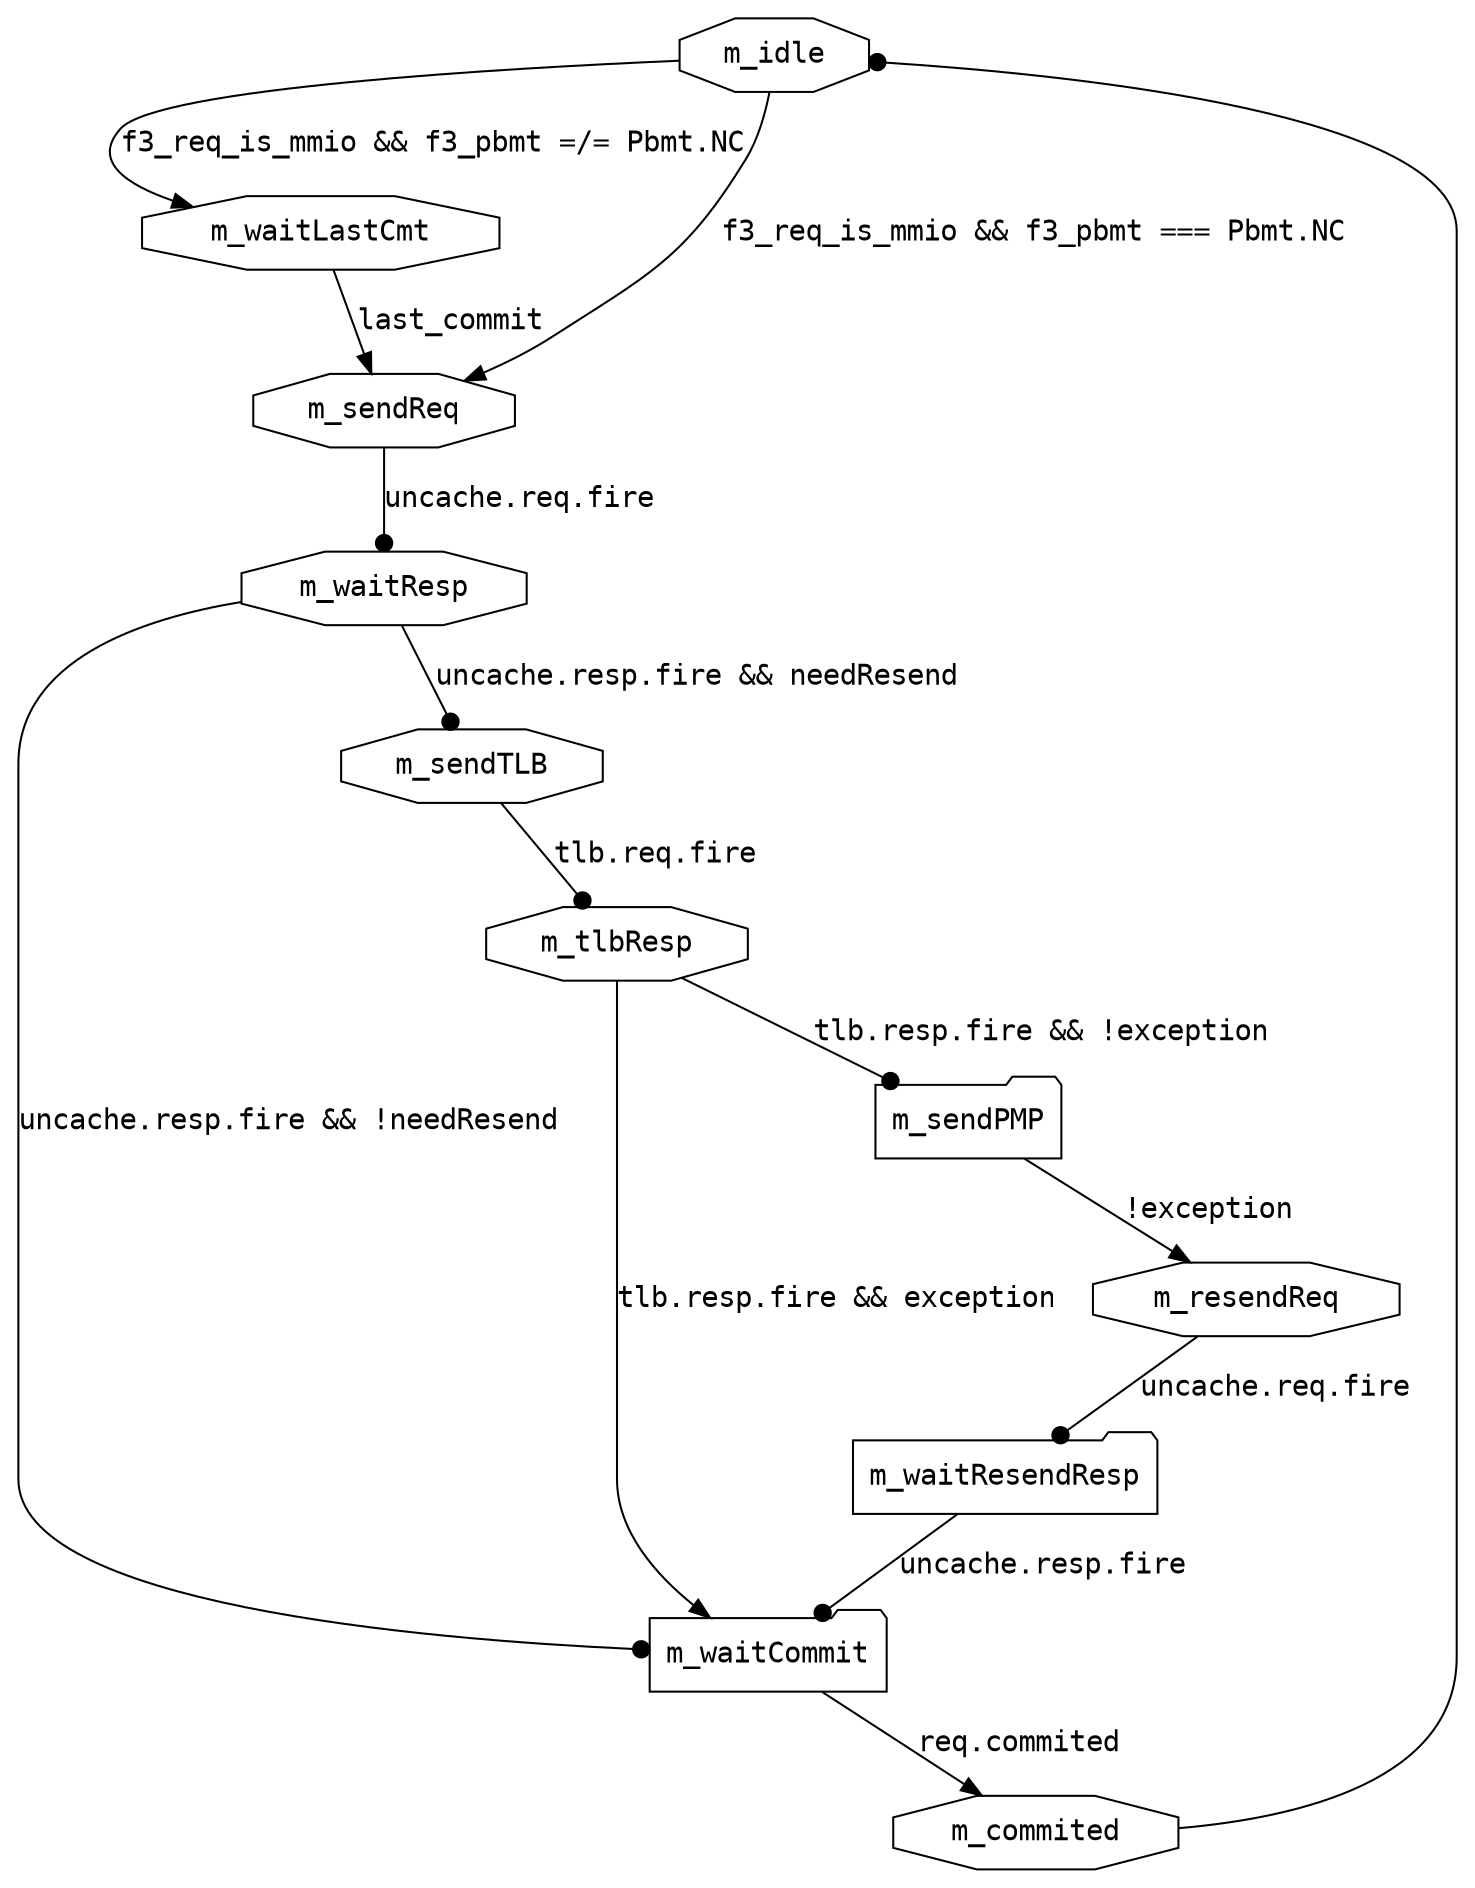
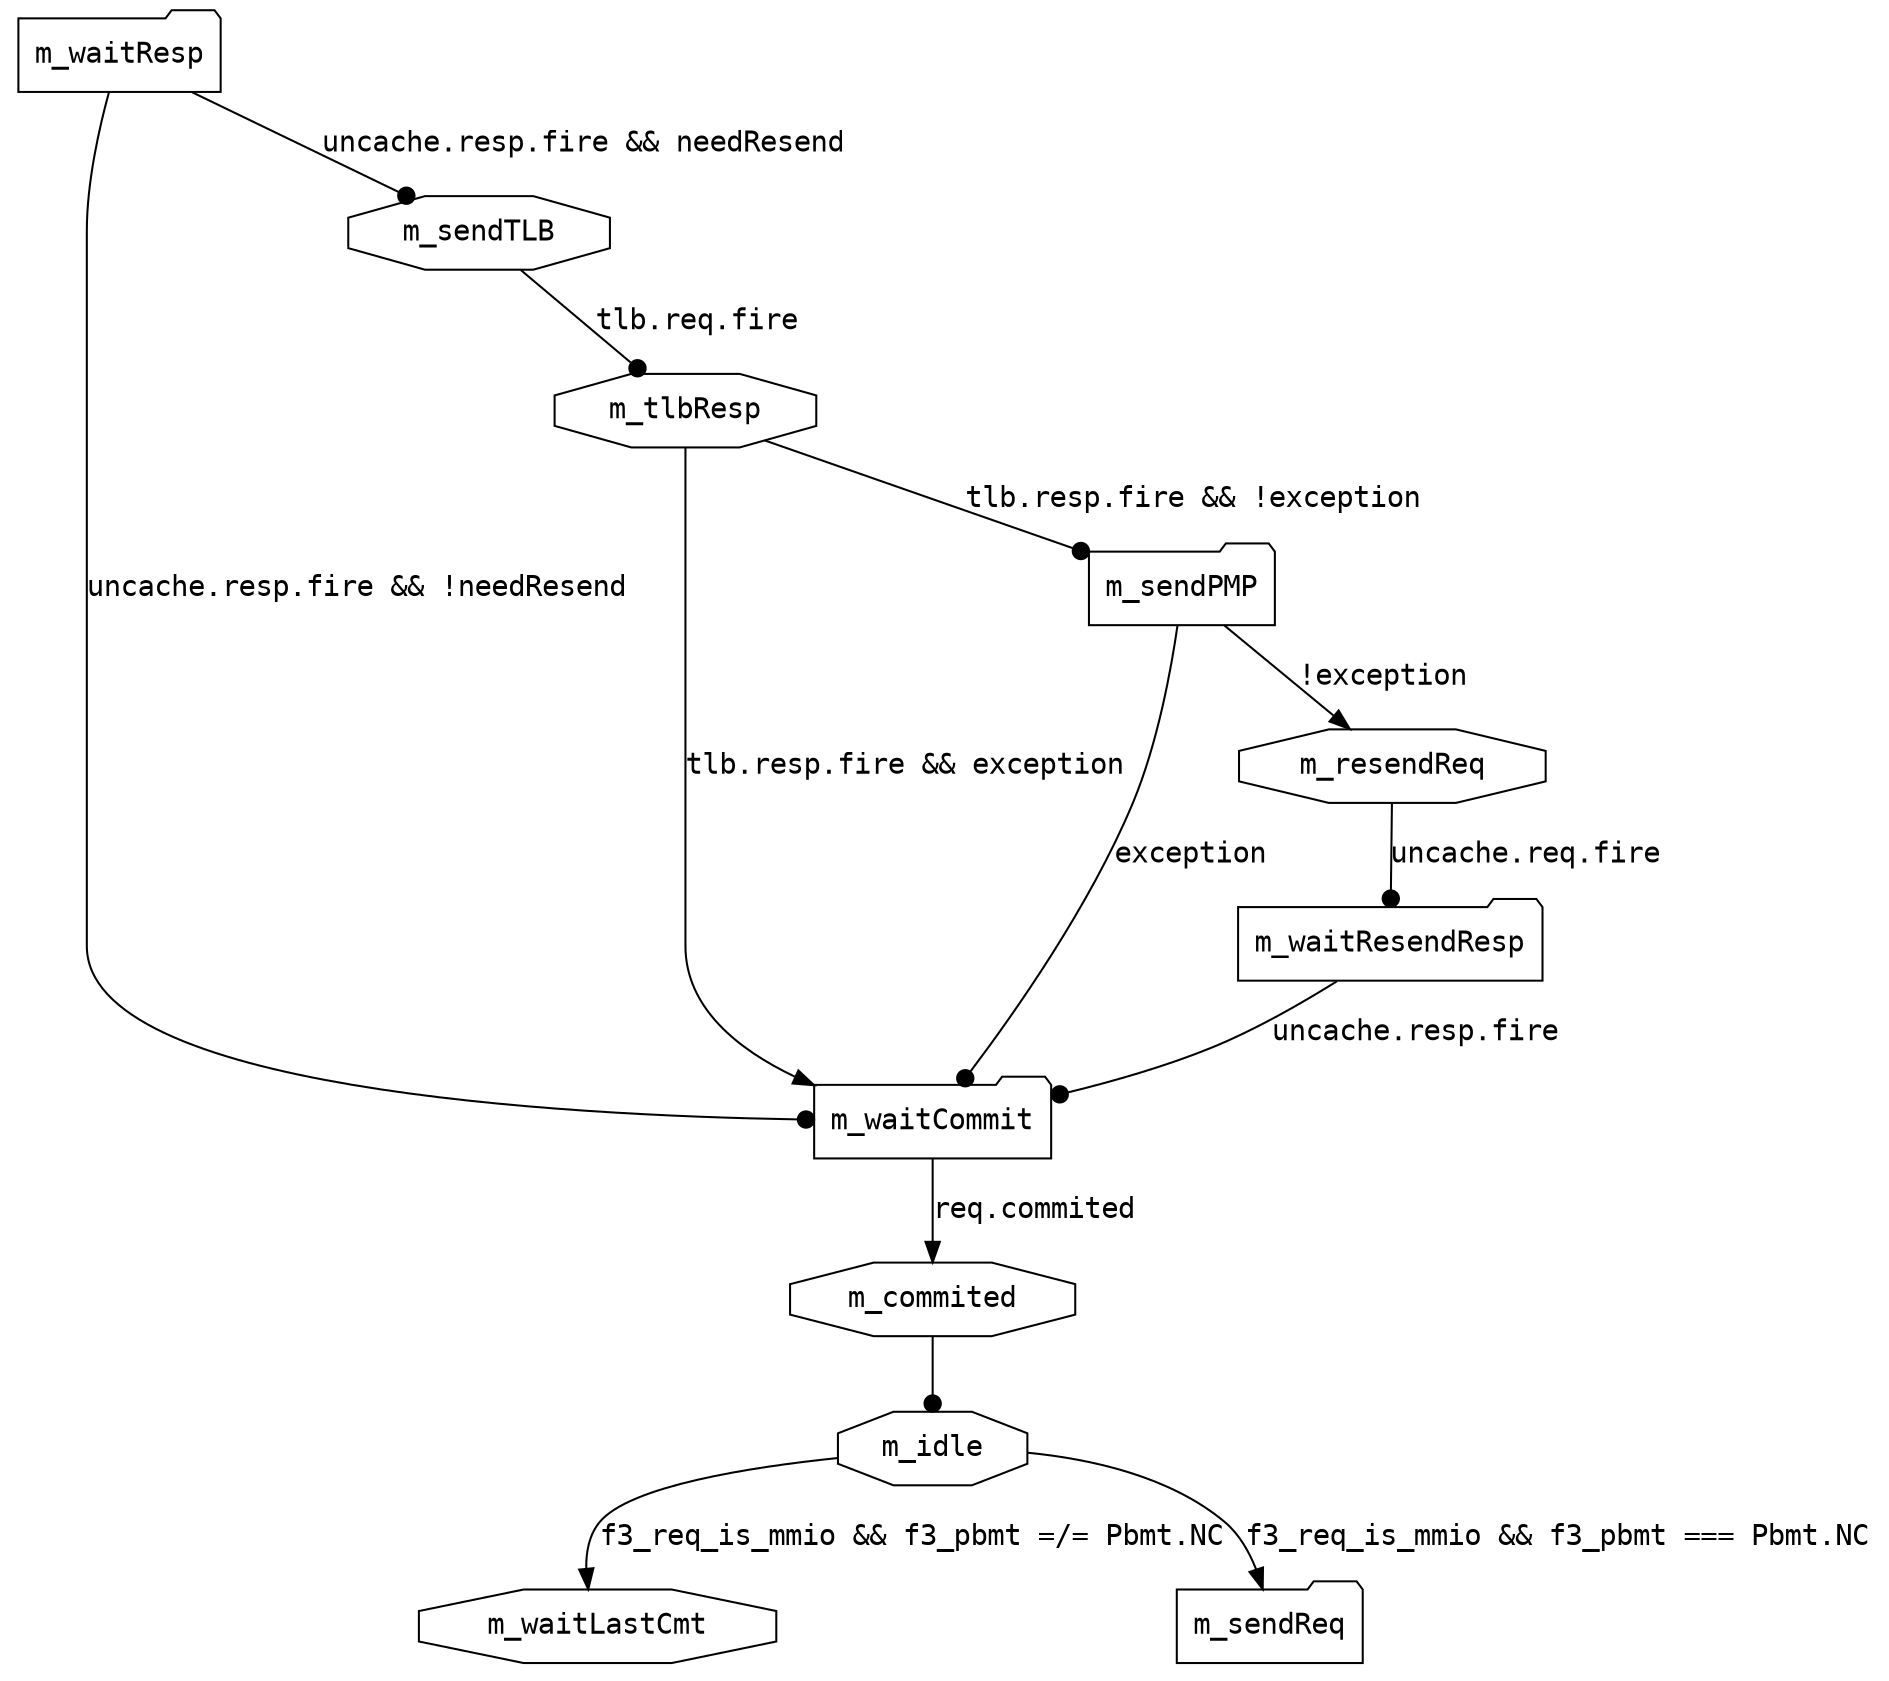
edge "m_waitLastCmt" -> "m_sendReq": removed, label "last_commit"
node "m_sendReq": shape octagon -> folder
edge "m_sendReq" -> "m_waitResp": removed, label "uncache.req.fire"
node "m_waitResp": shape octagon -> folder
edge "m_sendPMP" -> "m_waitCommit": added, label "exception"
